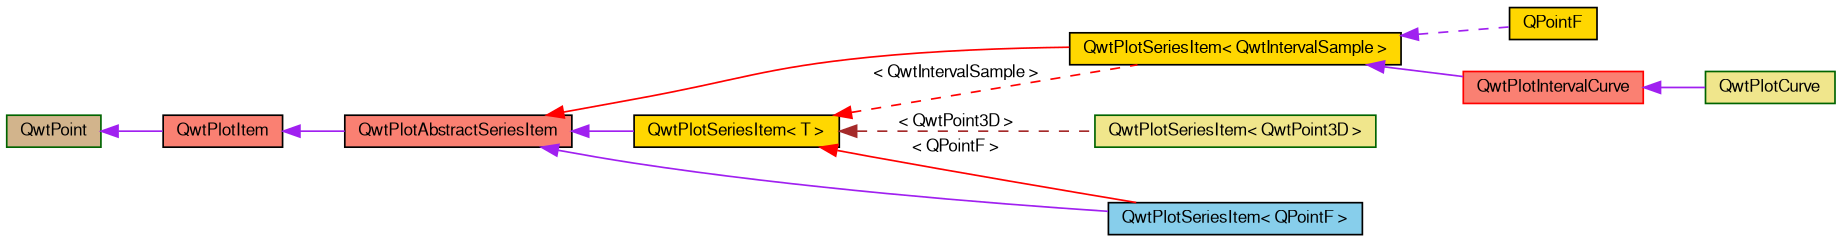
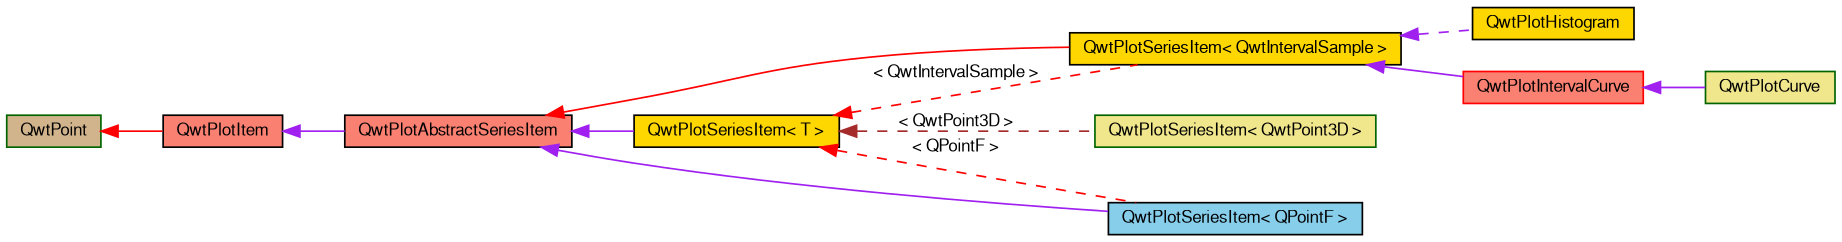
node "QPointF": label "QPointF" -> "QwtPlotHistogram"
edge "QwtPlotItem" -> "QwtPoint": color purple -> red
edge "QwtPlotSeriesItem< QPointF >" -> "QwtPlotSeriesItem< T >": style solid -> dashed
